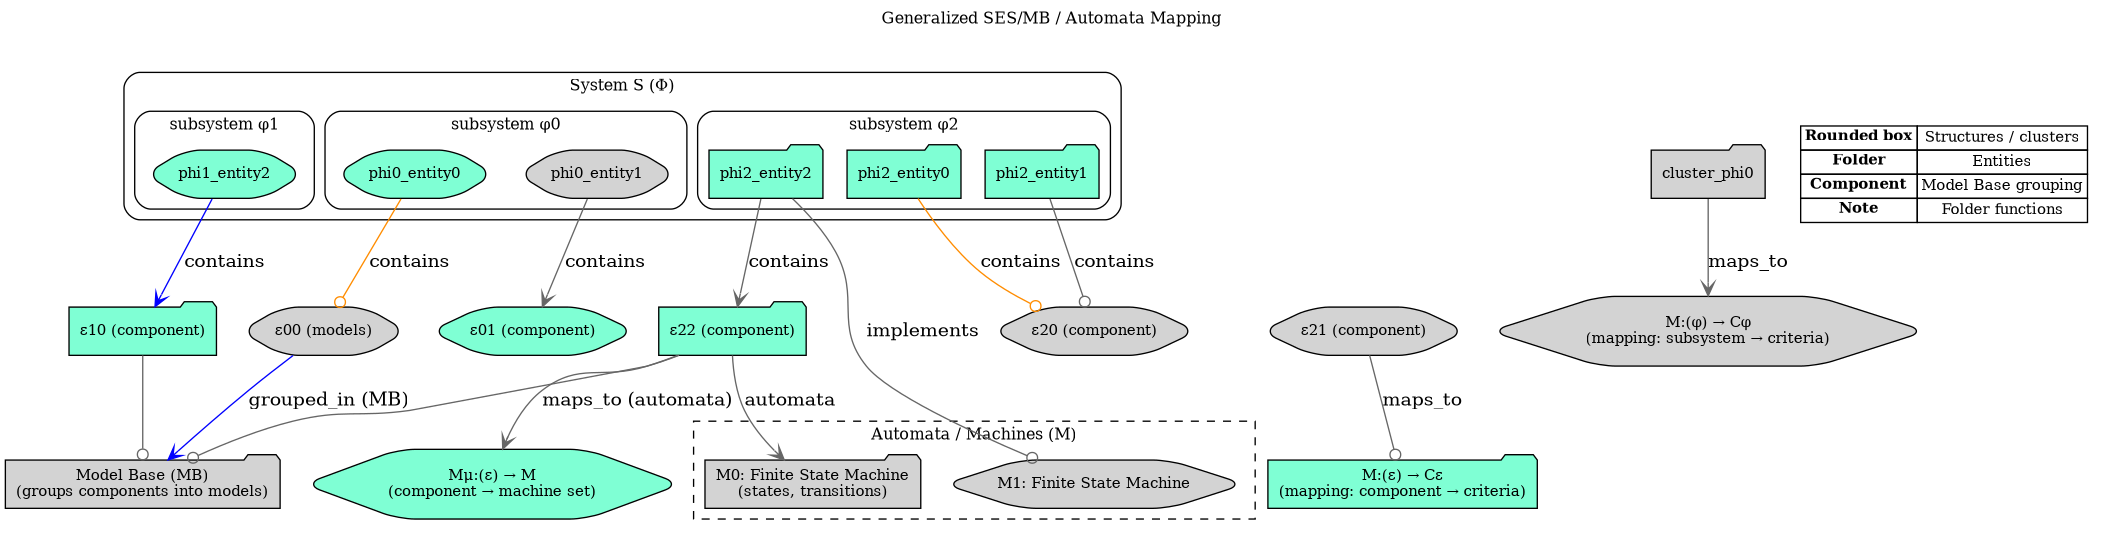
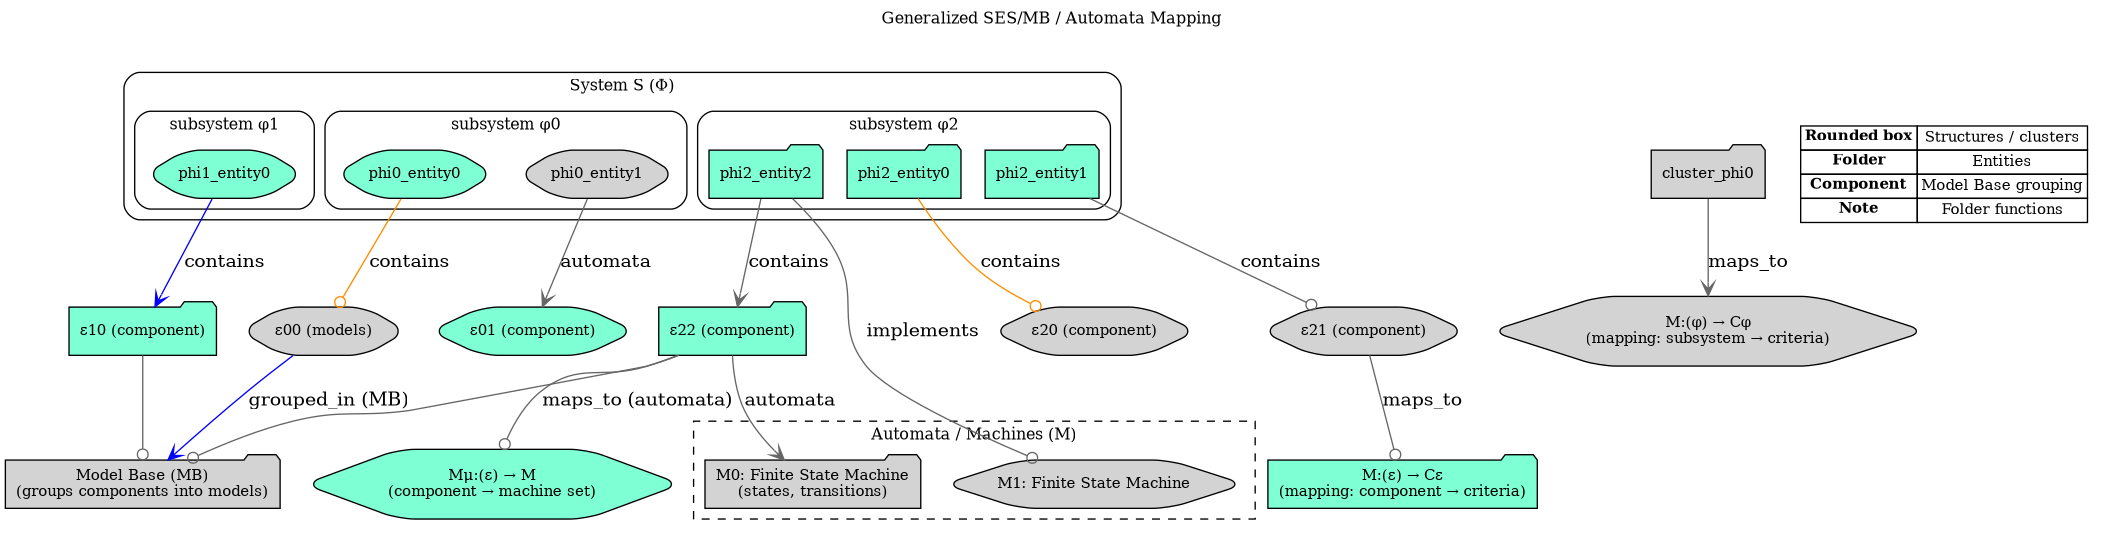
node "phi1_entity2": label "phi1_entity2" -> "phi1_entity0"
edge "phi2_entity1" -> "ε20 (component)": now "phi2_entity1" -> "ε21 (component)"
edge "phi0_entity1" -> "ε01 (component)": label "contains" -> "automata"
edge "ε22 (component)" -> "Mμ:(ε) → M (component → machine set)": arrowhead vee -> odot
